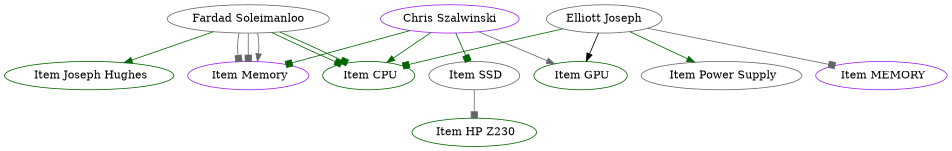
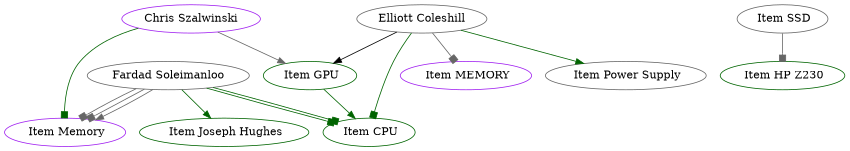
node "Elliott Joseph": label "Elliott Joseph" -> "Elliott Coleshill"
edge "Chris Szalwinski" -> "Item SSD": removed
edge "Chris Szalwinski" -> "Item CPU": now "Item GPU" -> "Item CPU"
